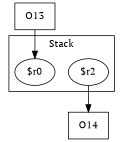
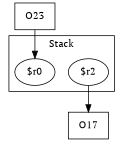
node "O13": label "O13" -> "O23"
node "O14": label "O14" -> "O17"
